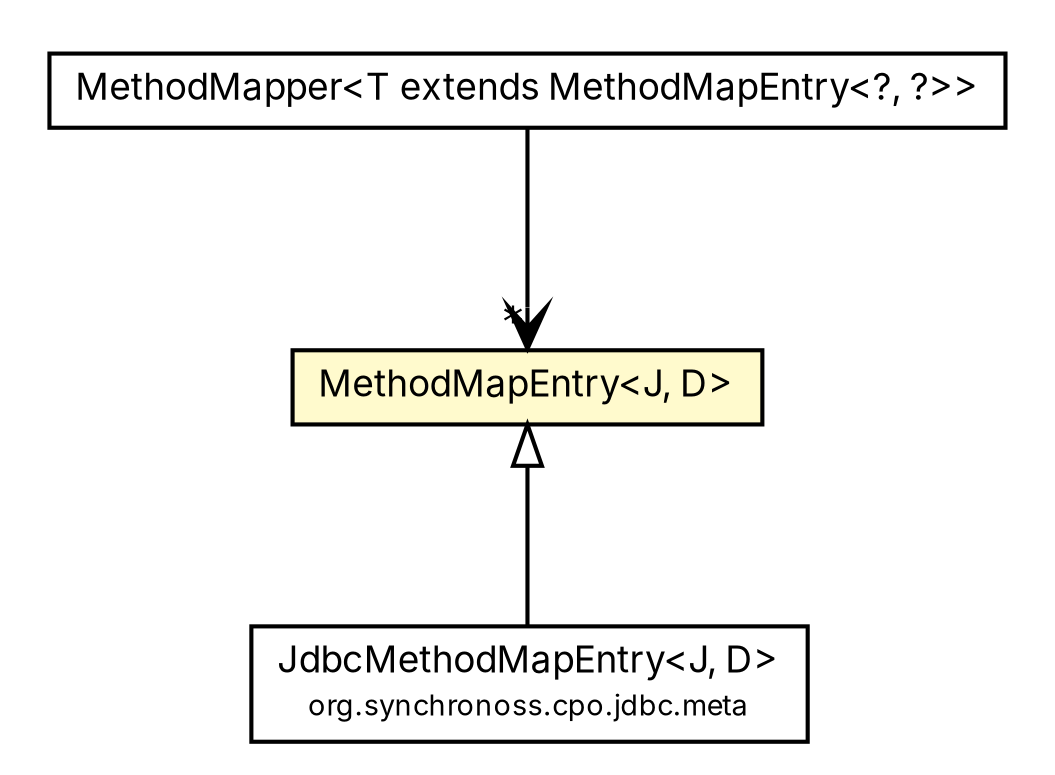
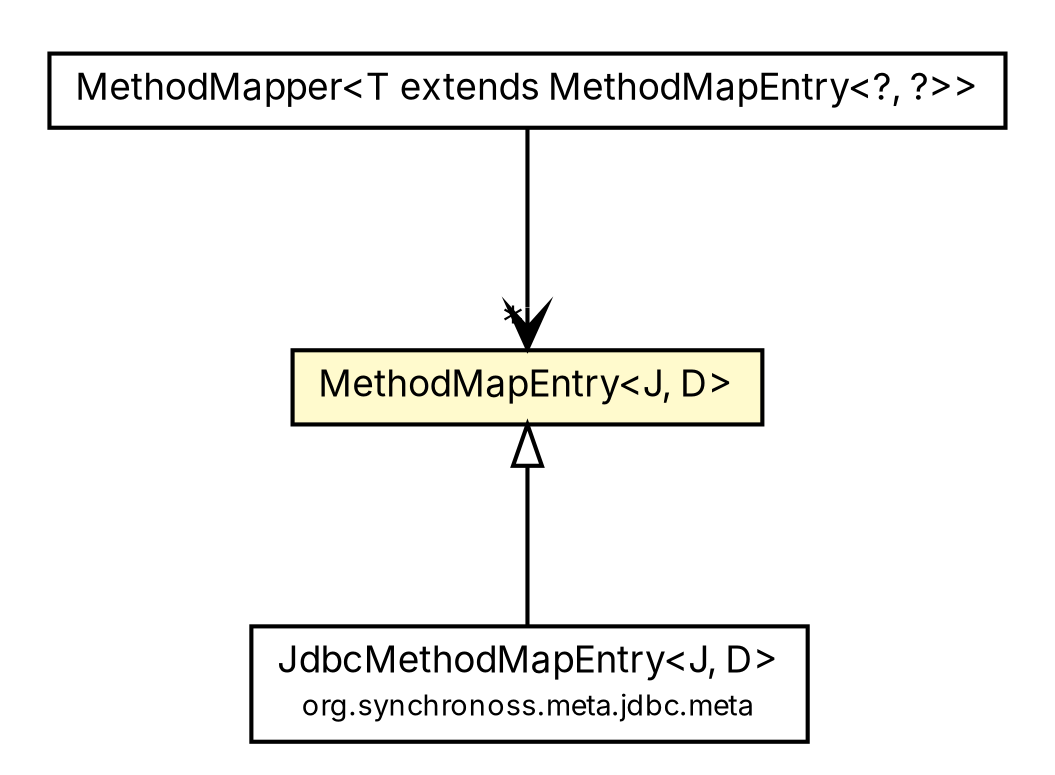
node "JdbcMethodMapEntry<J, D>": text "org.synchronoss.cpo.jdbc.meta" -> "org.synchronoss.meta.jdbc.meta"
